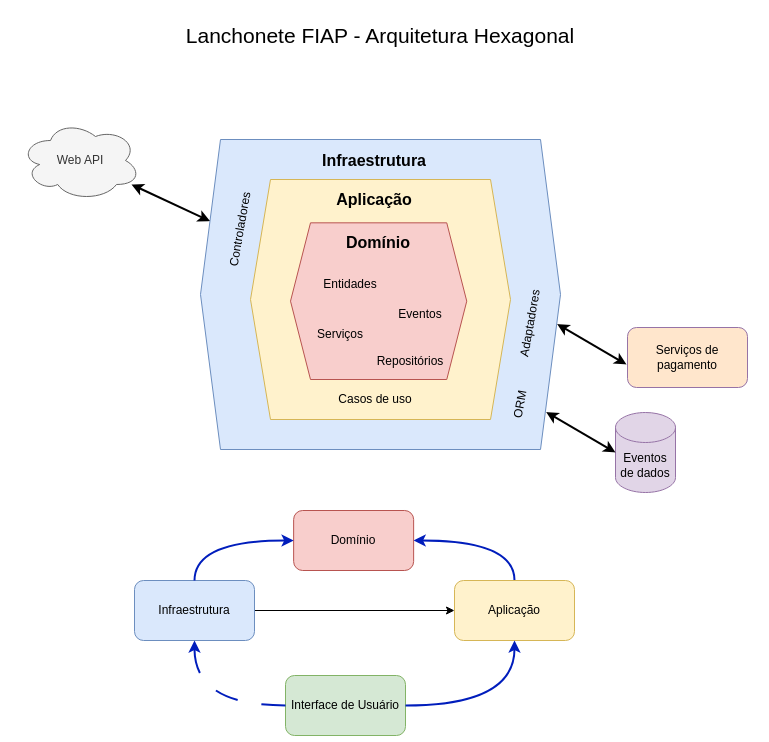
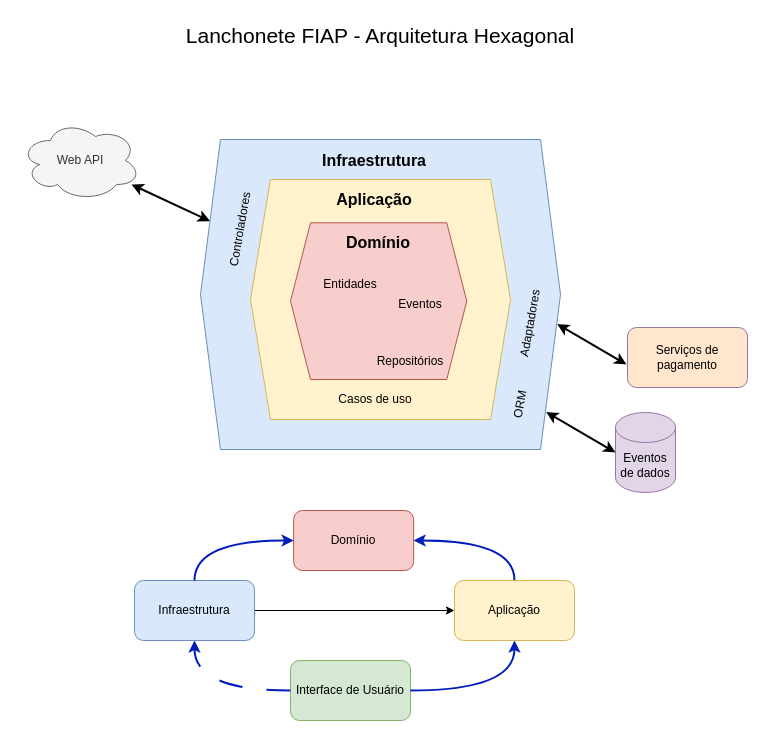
node "Eventos": moved (421, 315) -> (421, 305)
node "Serviços": removed
node "Interface de Usuário": moved (346, 706) -> (351, 691)
